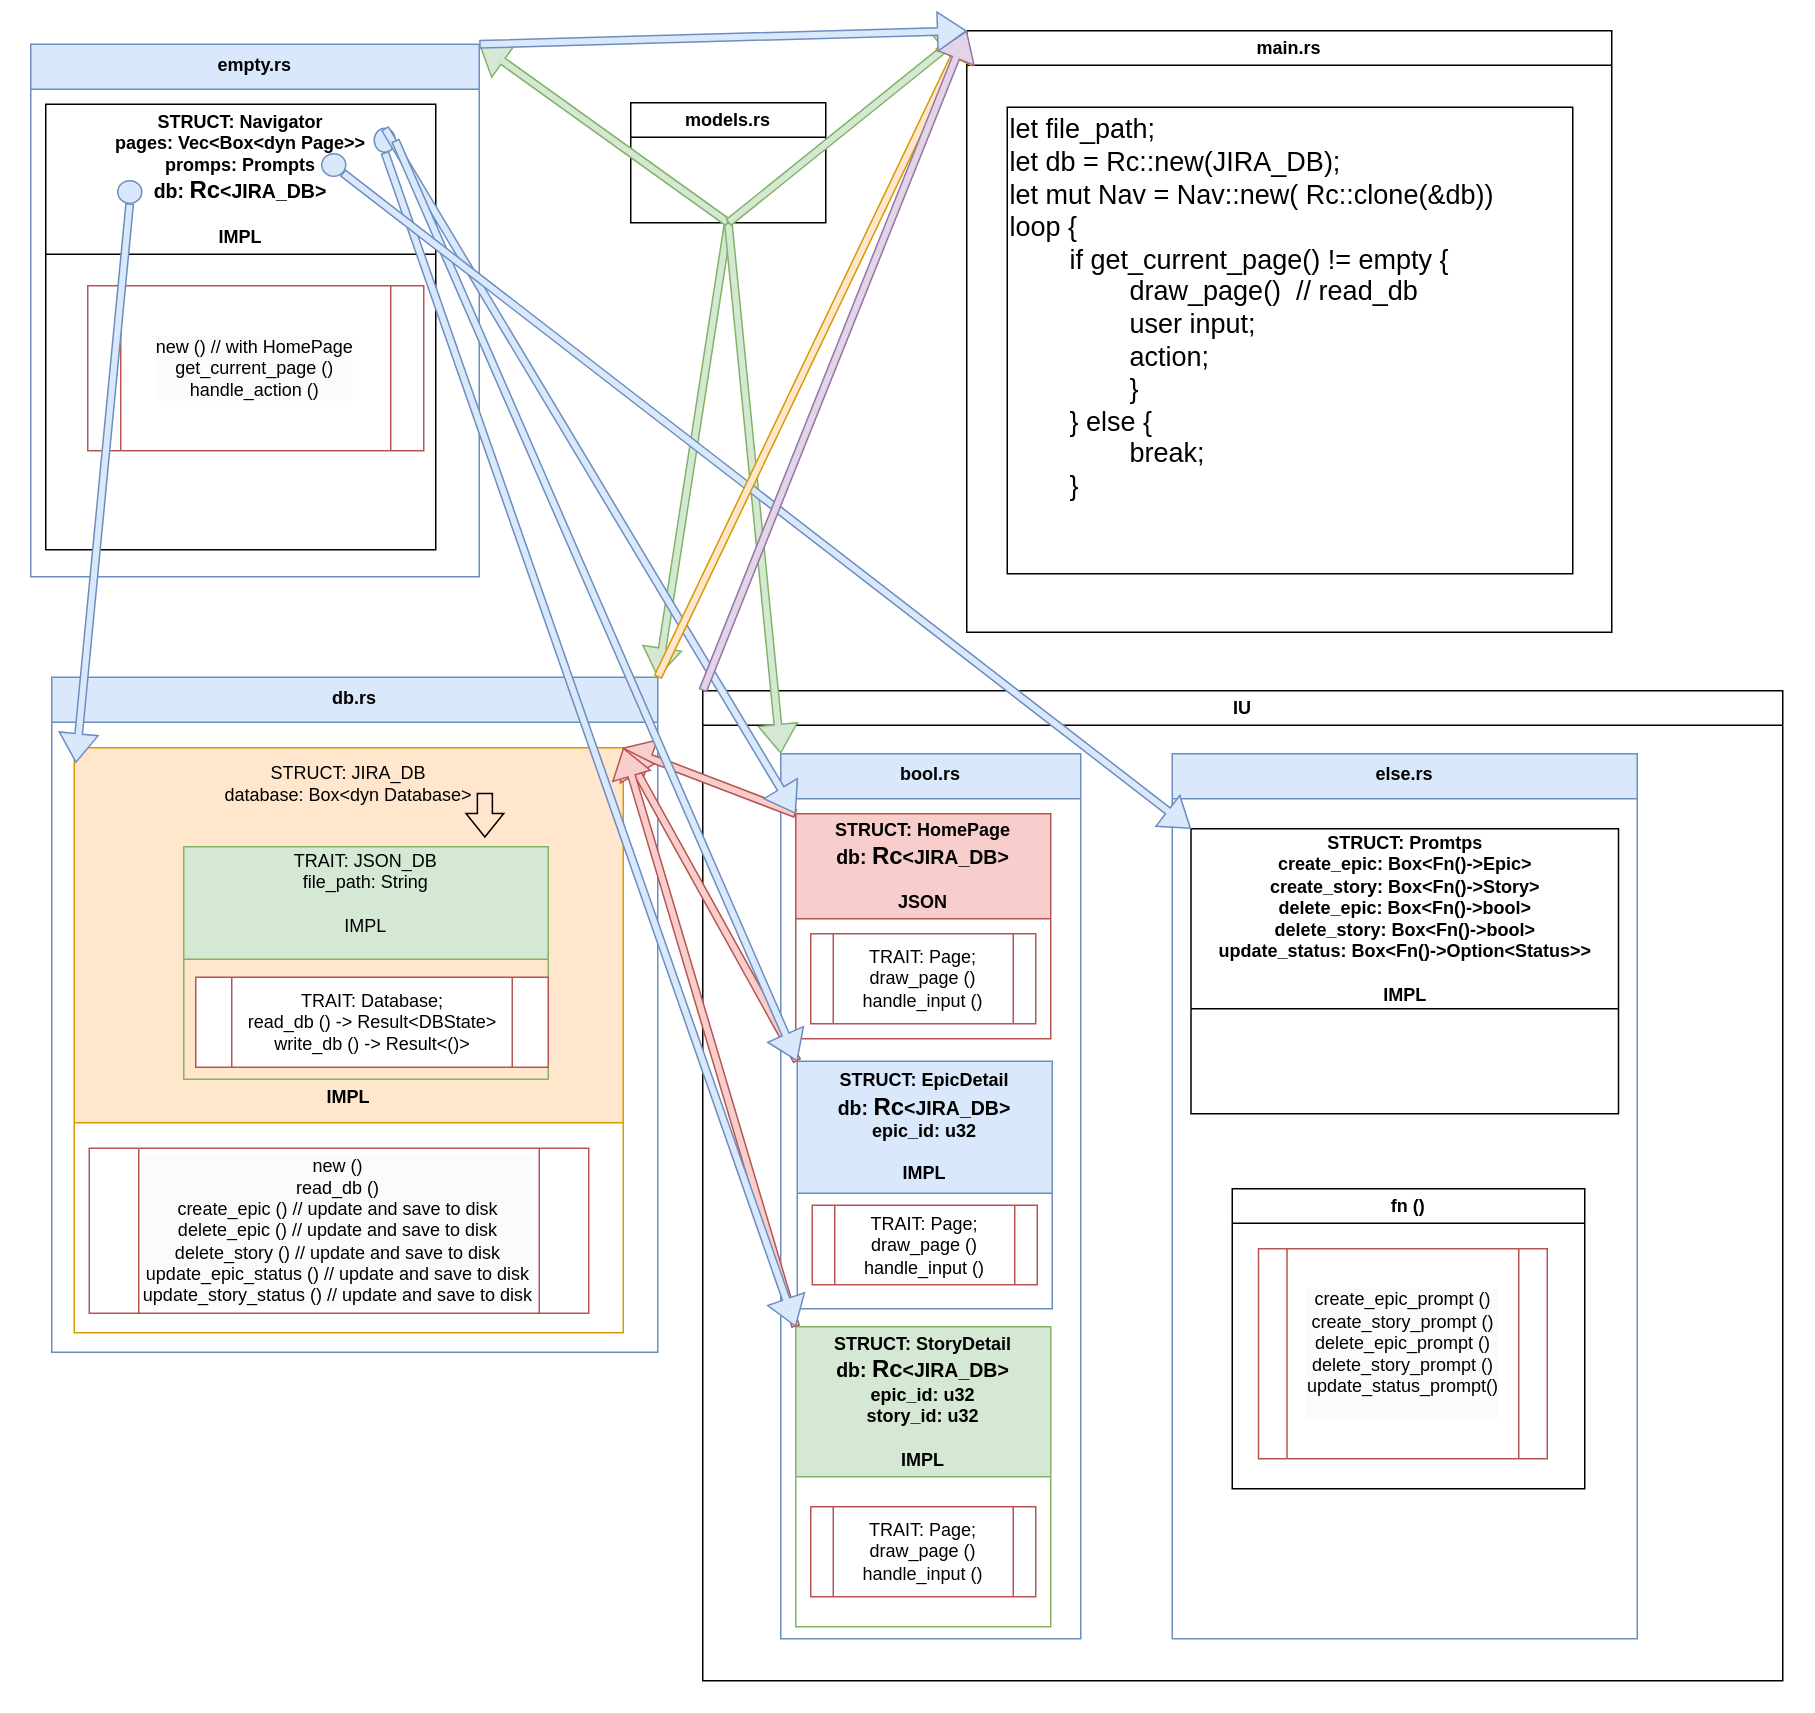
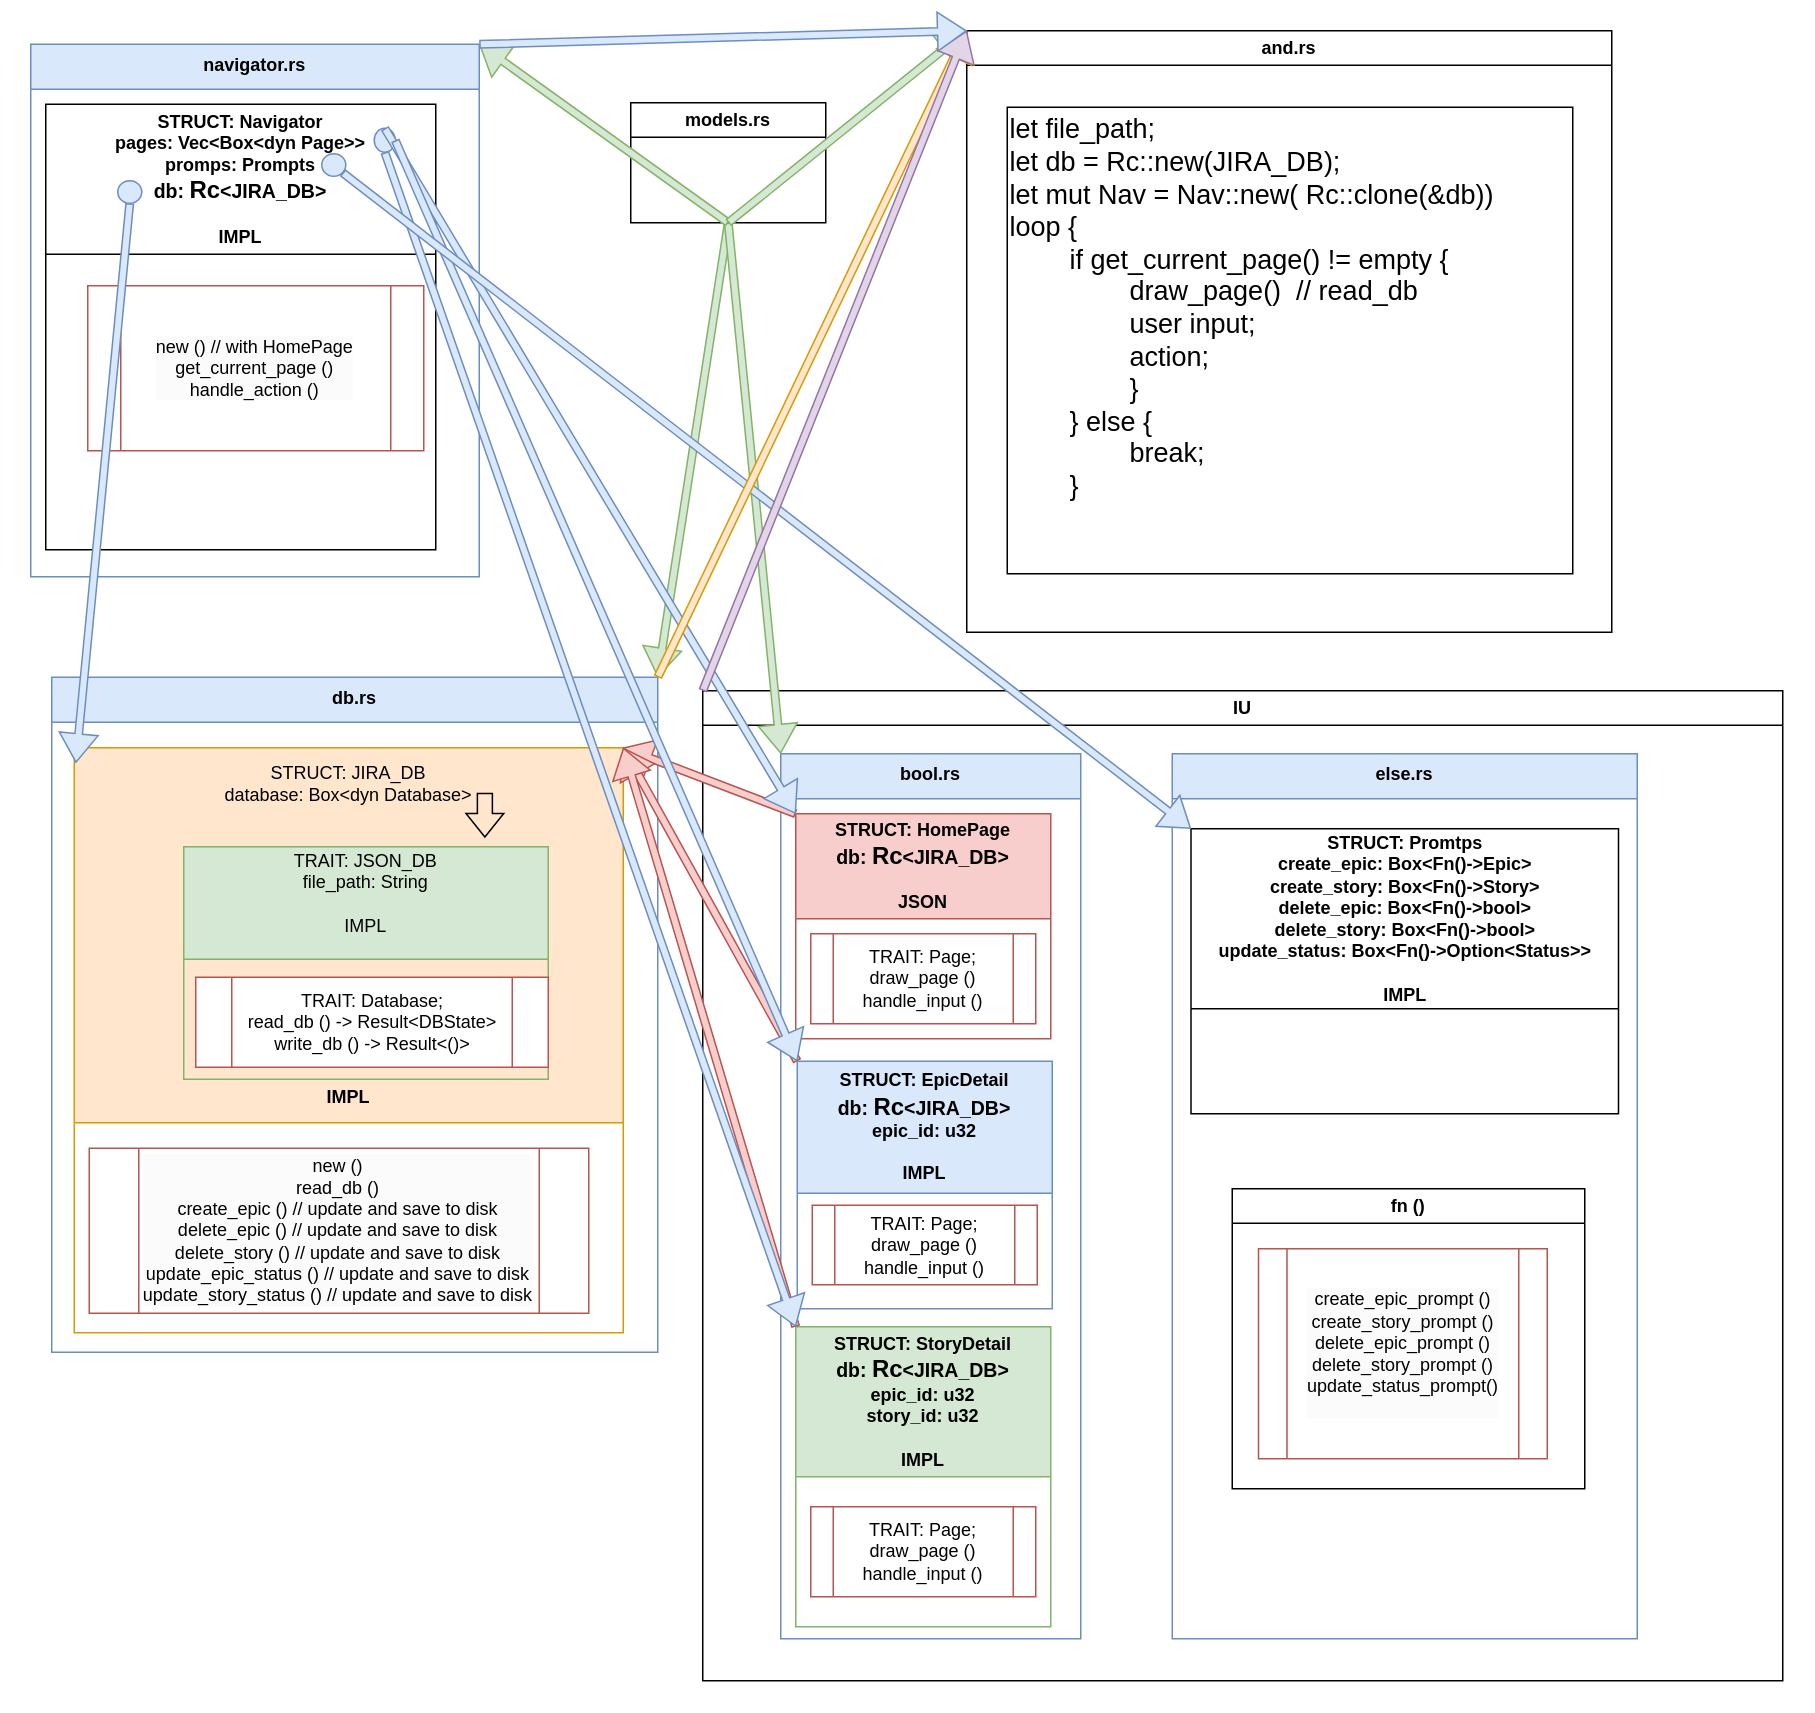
node "main.rs": label "main.rs" -> "and.rs"
node "empty.rs": label "empty.rs" -> "navigator.rs"
